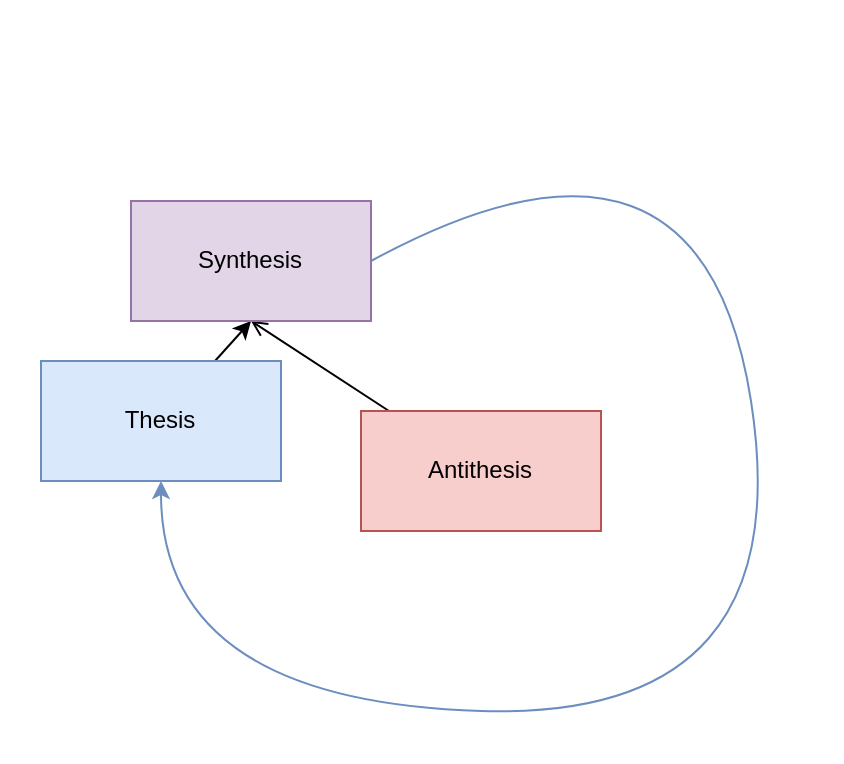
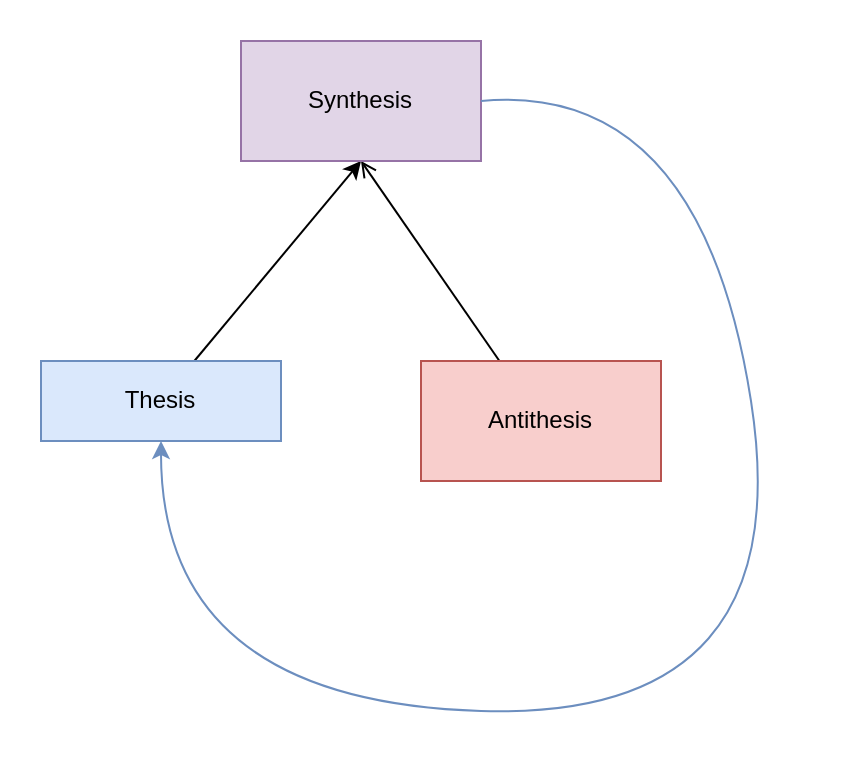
node "Synthesis": moved (251, 261) -> (361, 101)
node "Thesis": size 240x120 -> 240x80
node "Antithesis": moved (481, 471) -> (541, 421)
